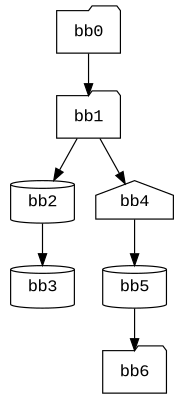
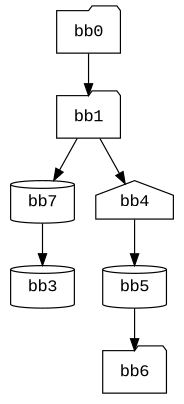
node "bb2": label "bb2" -> "bb7"
